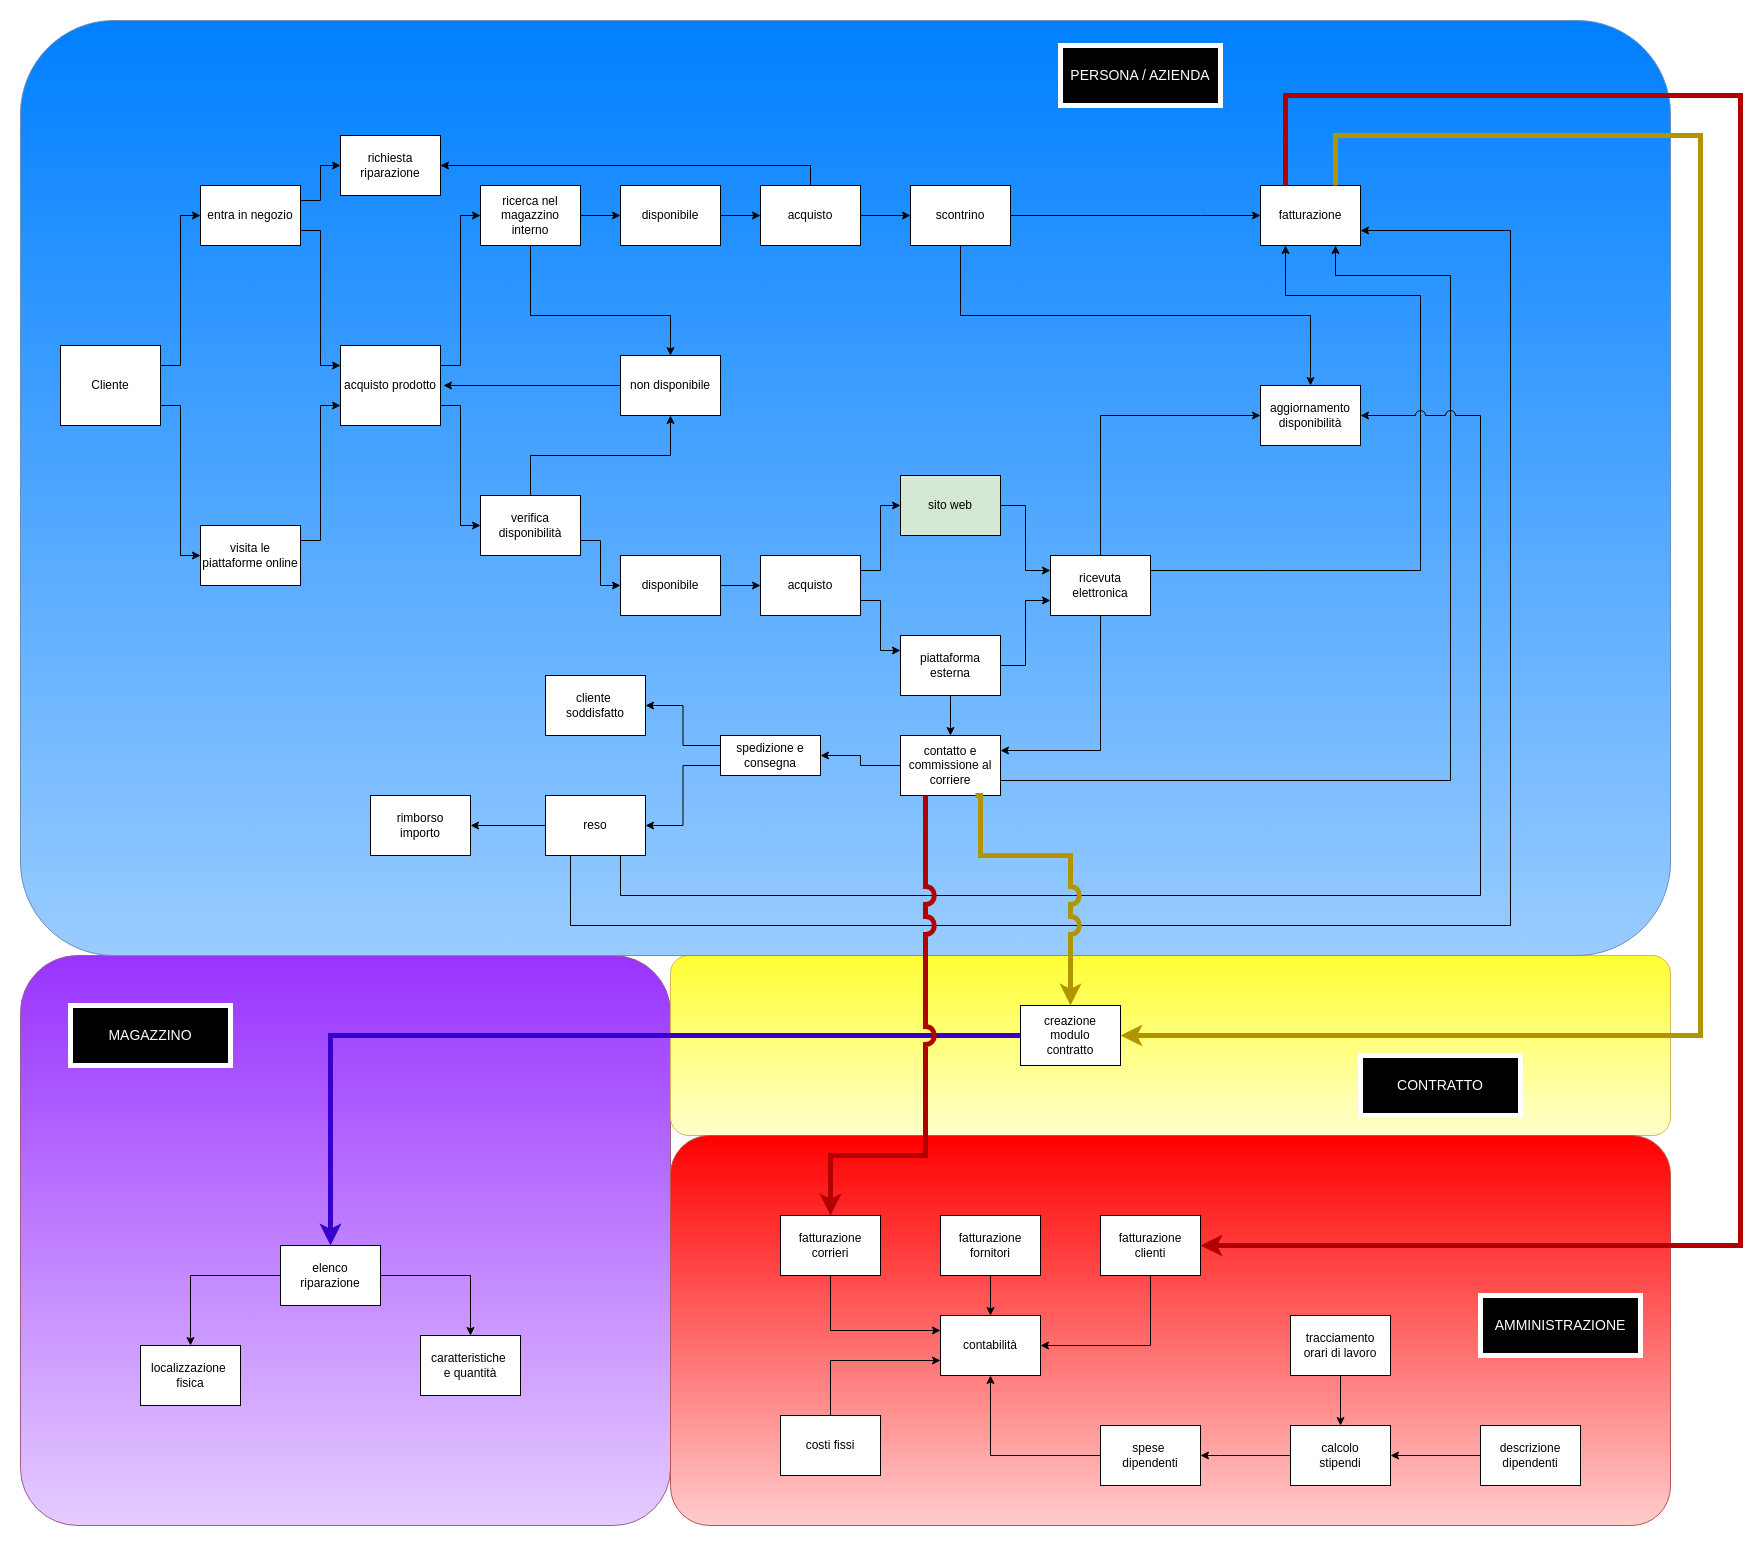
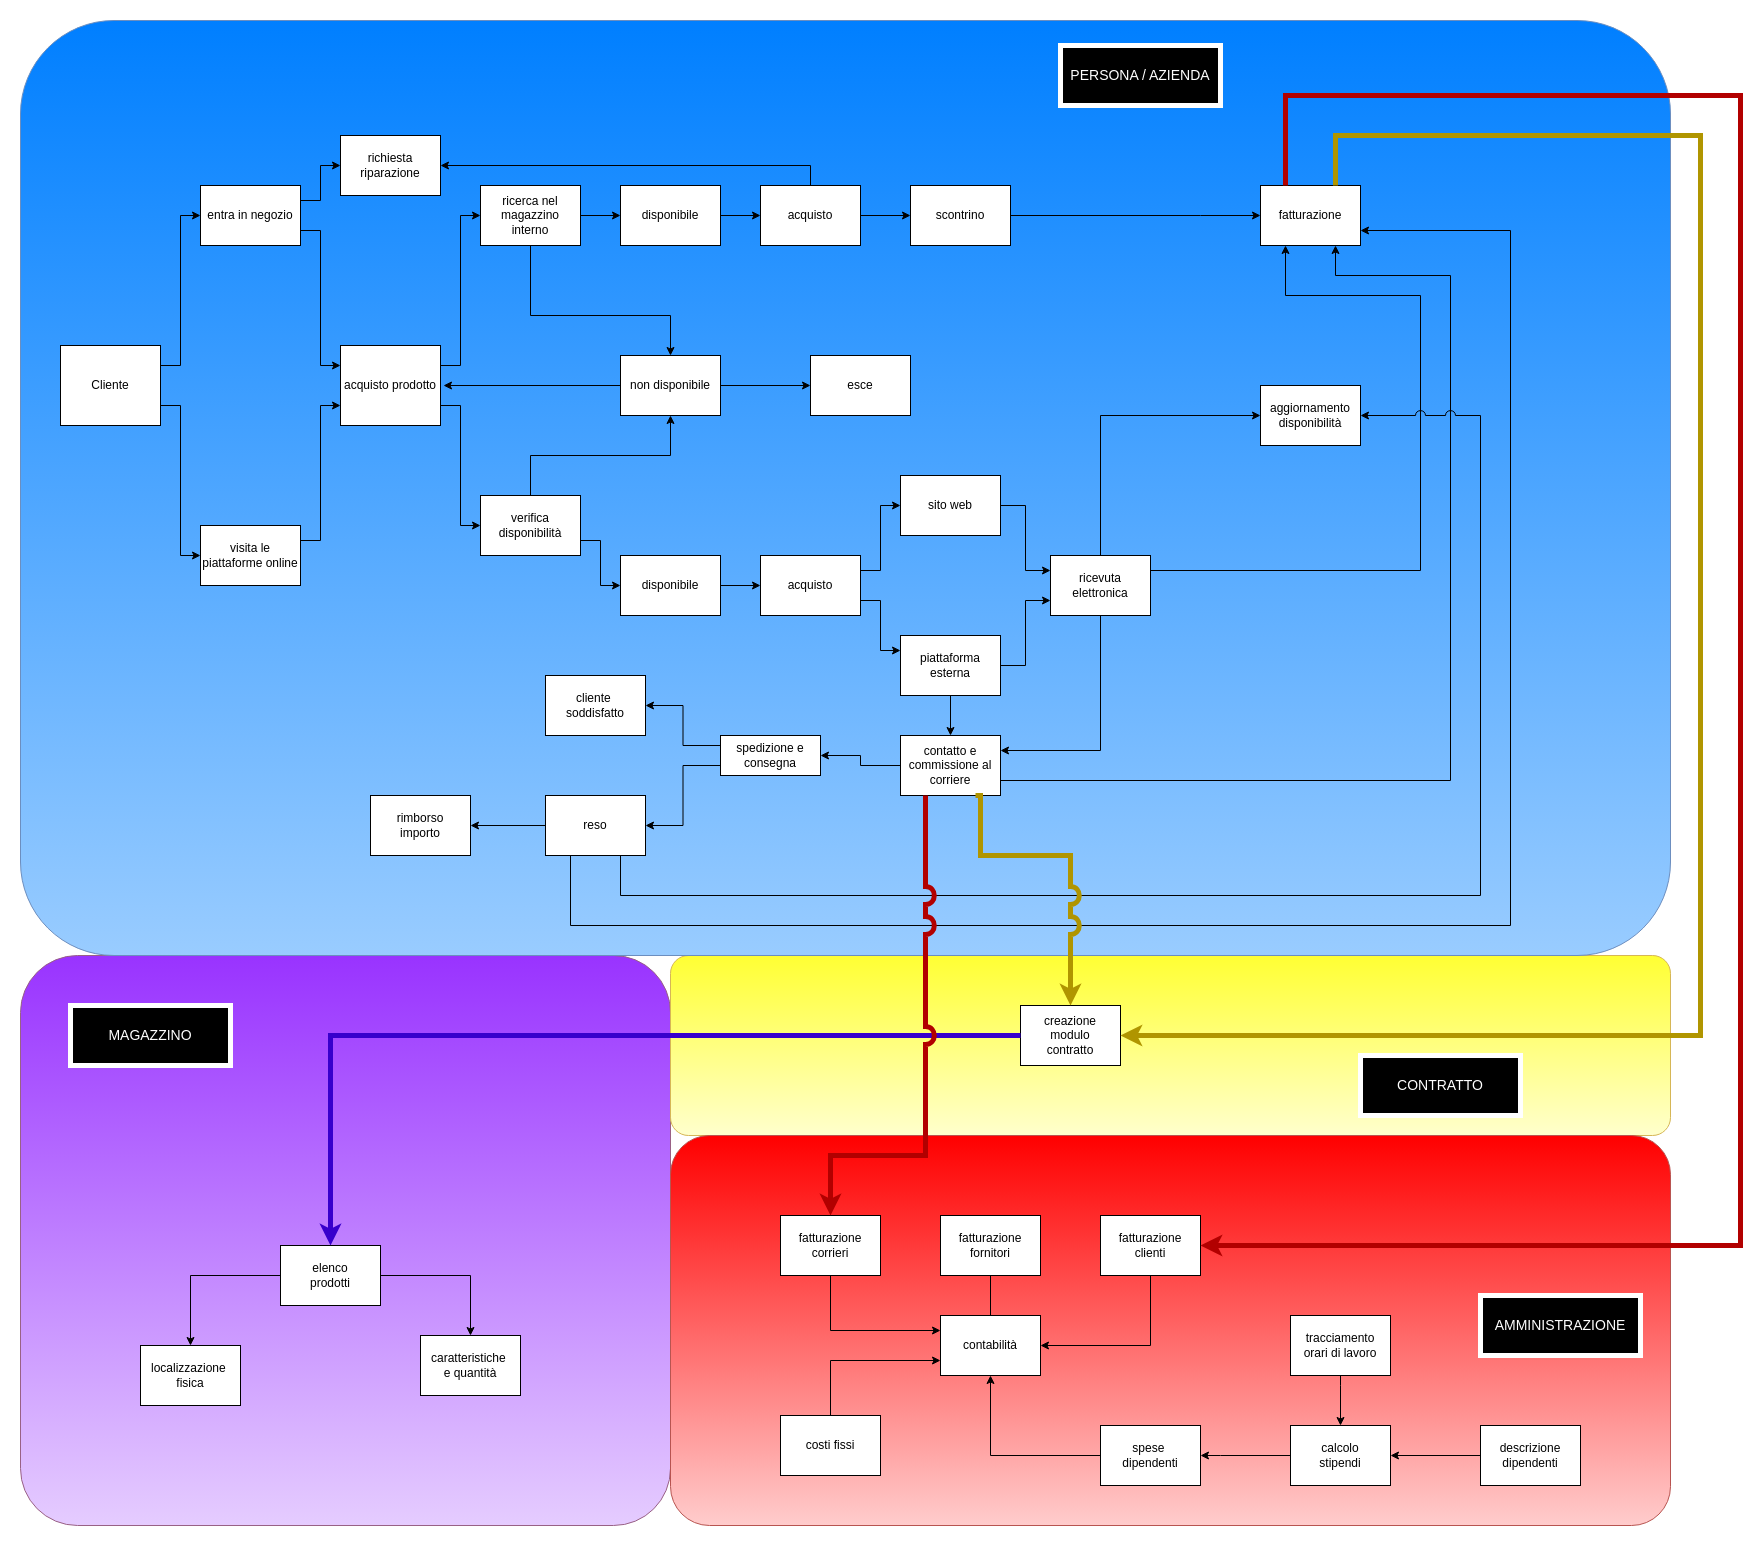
edge "scontrino" -> "aggiornamento disponibilità": removed
edge "non disponibile" -> "esce": added
node "esce": added
node "sito web": fillcolor #d5e8d4 -> #ffffff
node "elenco riparazione": label "elenco riparazione" -> "elenco prodotti"
edge "fatturazione fornitori" -> "contabilità": arrowhead classic -> none
